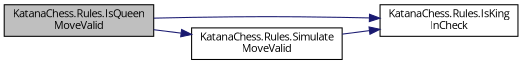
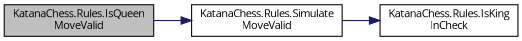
edge "KatanaChess.Rules.IsQueen MoveValid" -> "KatanaChess.Rules.IsKing InCheck": removed
